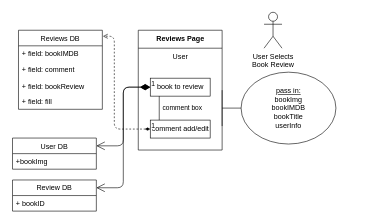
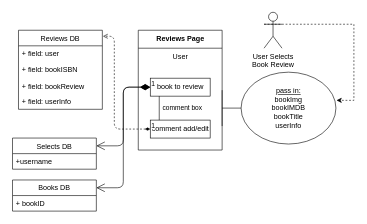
node "+ field: bookIMDB": label "+ field: bookIMDB" -> "+ field: user"
node "+ field: comment": label "+ field: comment" -> "+ field: bookISBN"
edge "User Selects Book Review" -> "pass in: bookImg bookIMDB bookTitle userInfo": added
node "+ field: fill": label "+ field: fill" -> "+ field: userInfo"
node "User DB": label "User DB" -> "Selects DB"
node "+bookImg": label "+bookImg" -> "+username"
node "Review DB": label "Review DB" -> "Books DB"
